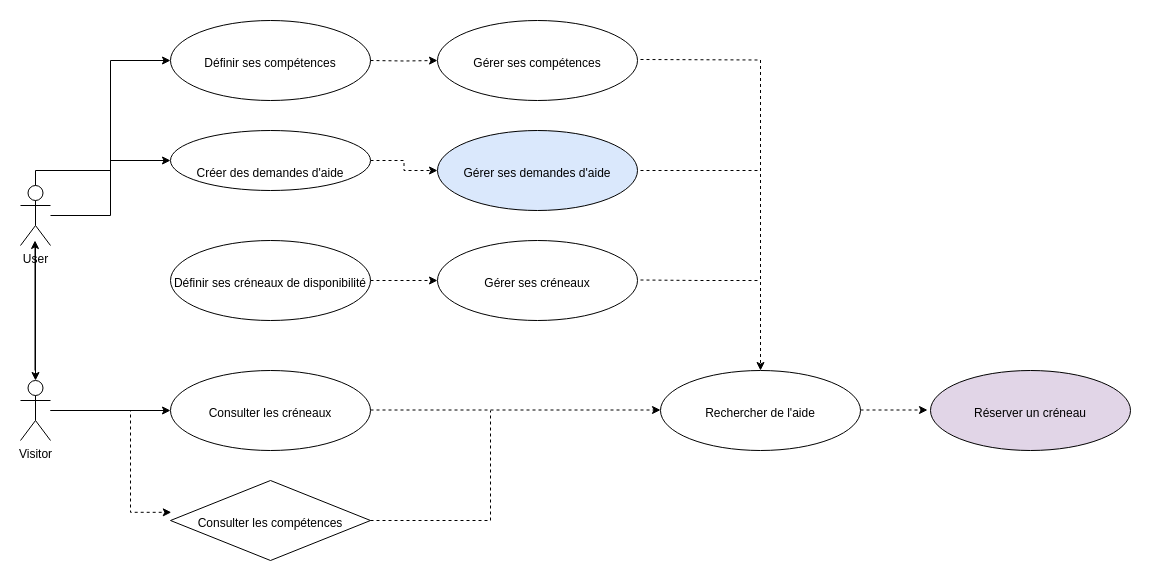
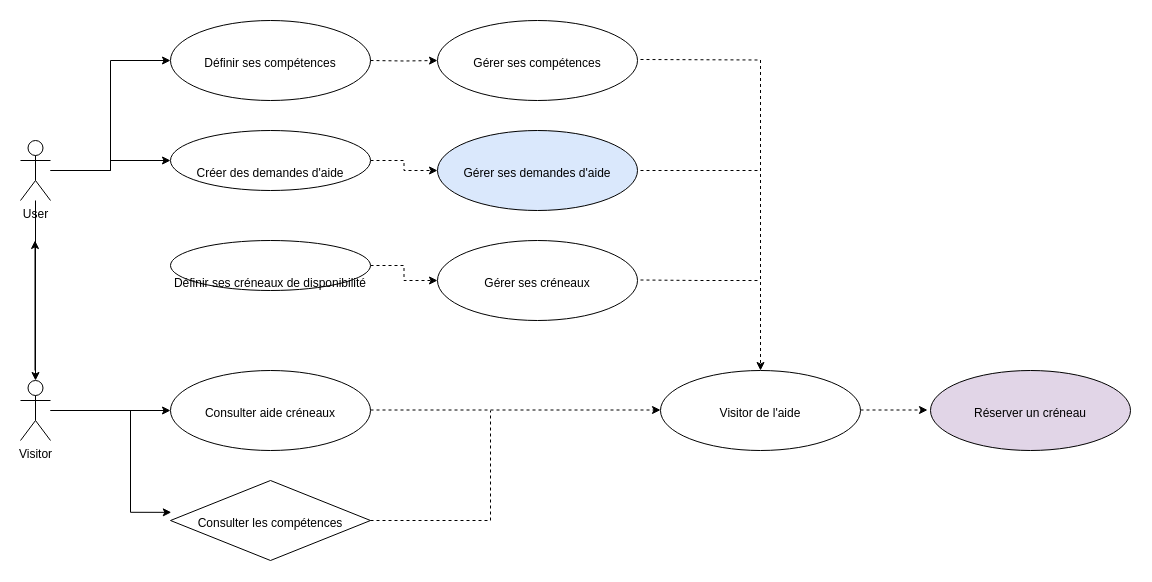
node "User": moved (36, 216) -> (36, 171)
node "Définir ses créneaux de disponibilité": size 200x80 -> 200x50
node "Consulter les créneaux": label "Consulter les créneaux" -> "Consulter aide créneaux"
node "Rechercher de l'aide": label "Rechercher de l'aide" -> "Visitor de l'aide"
edge "Visitor" -> "Consulter les compétences": style dashed -> solid
